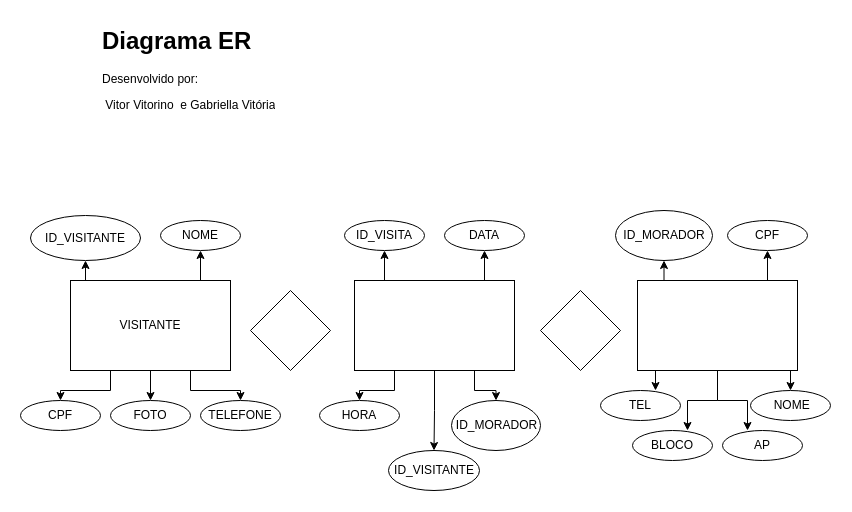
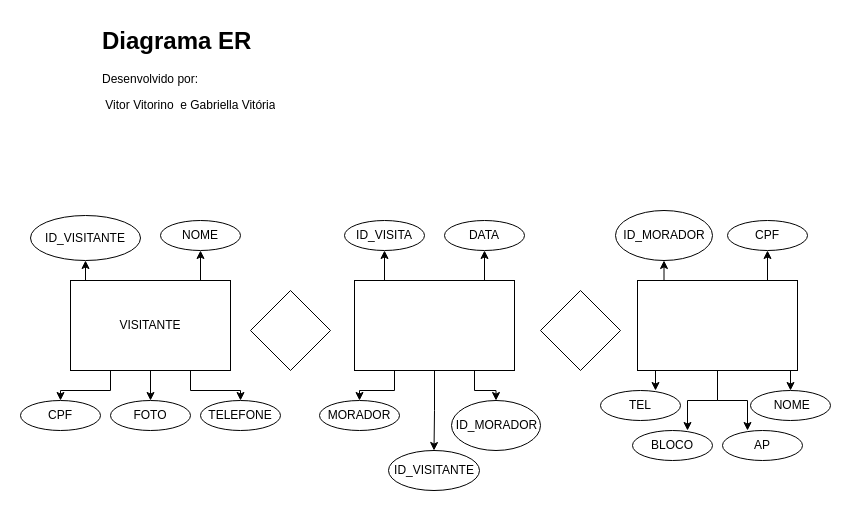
node "HORA": label "HORA" -> "MORADOR"
